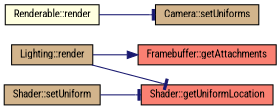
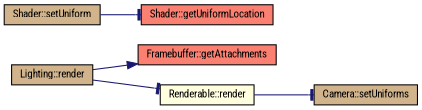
edge "Lighting::render" -> "Shader::getUniformLocation": now "Lighting::render" -> "Renderable::render"
